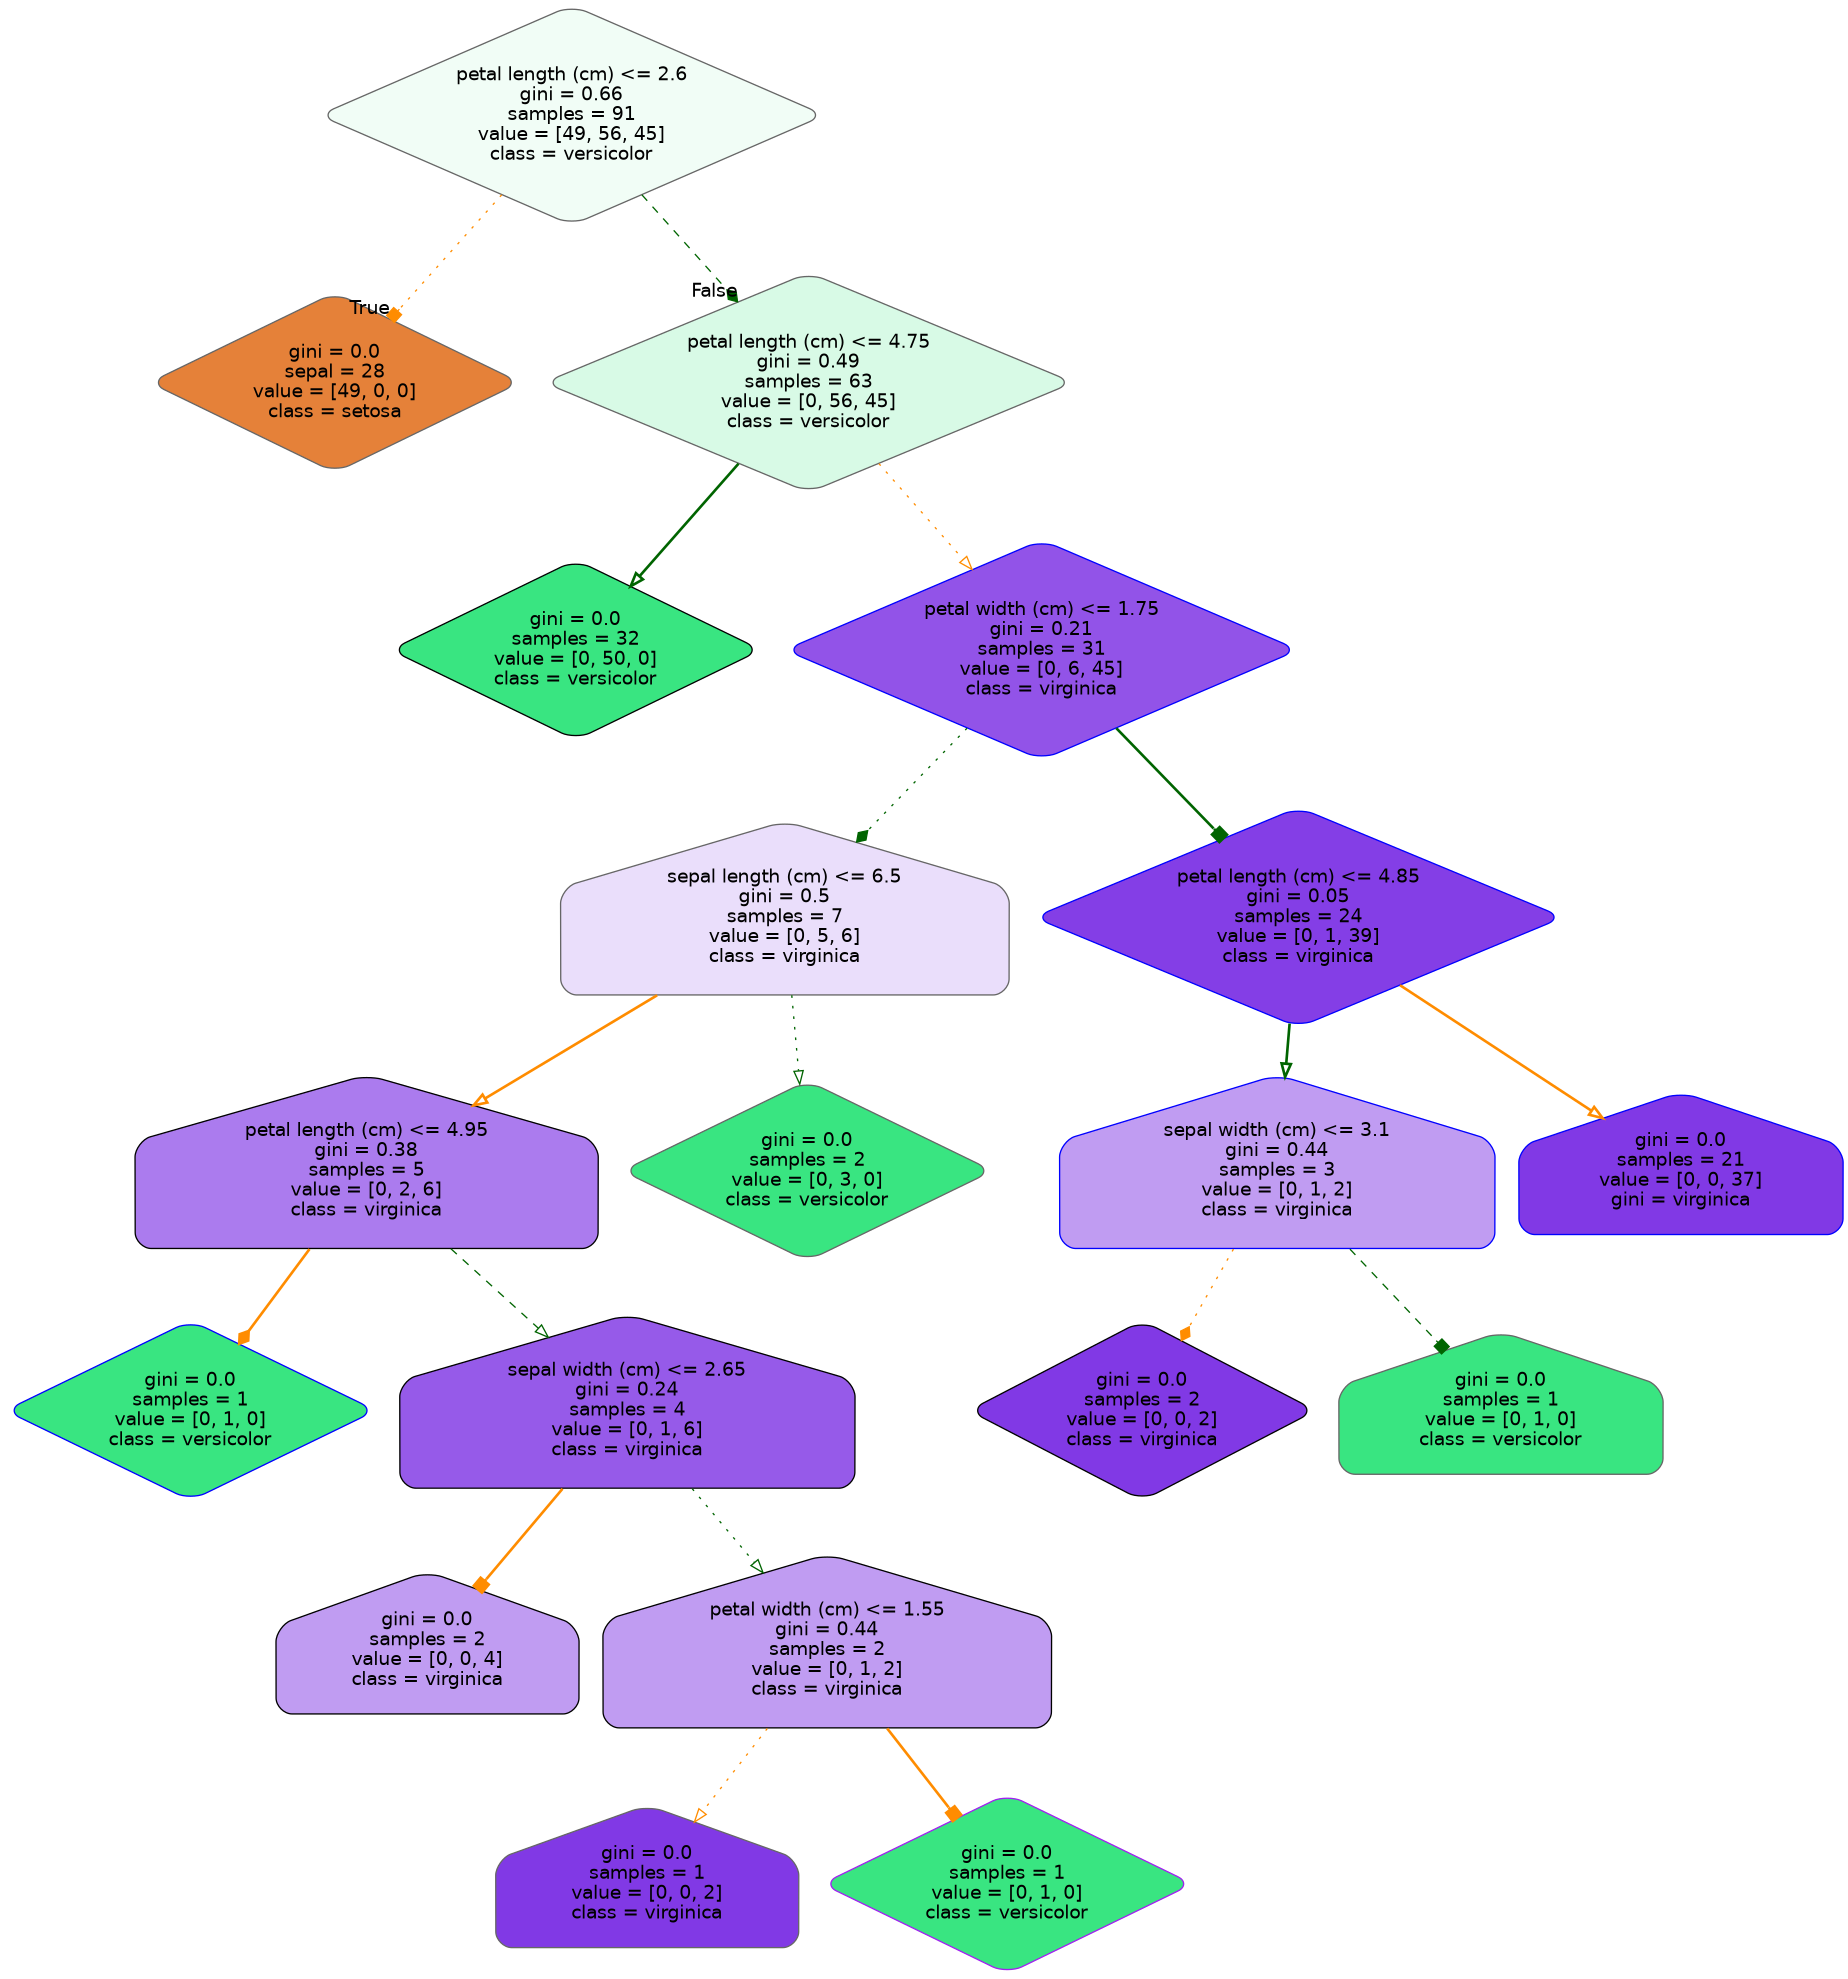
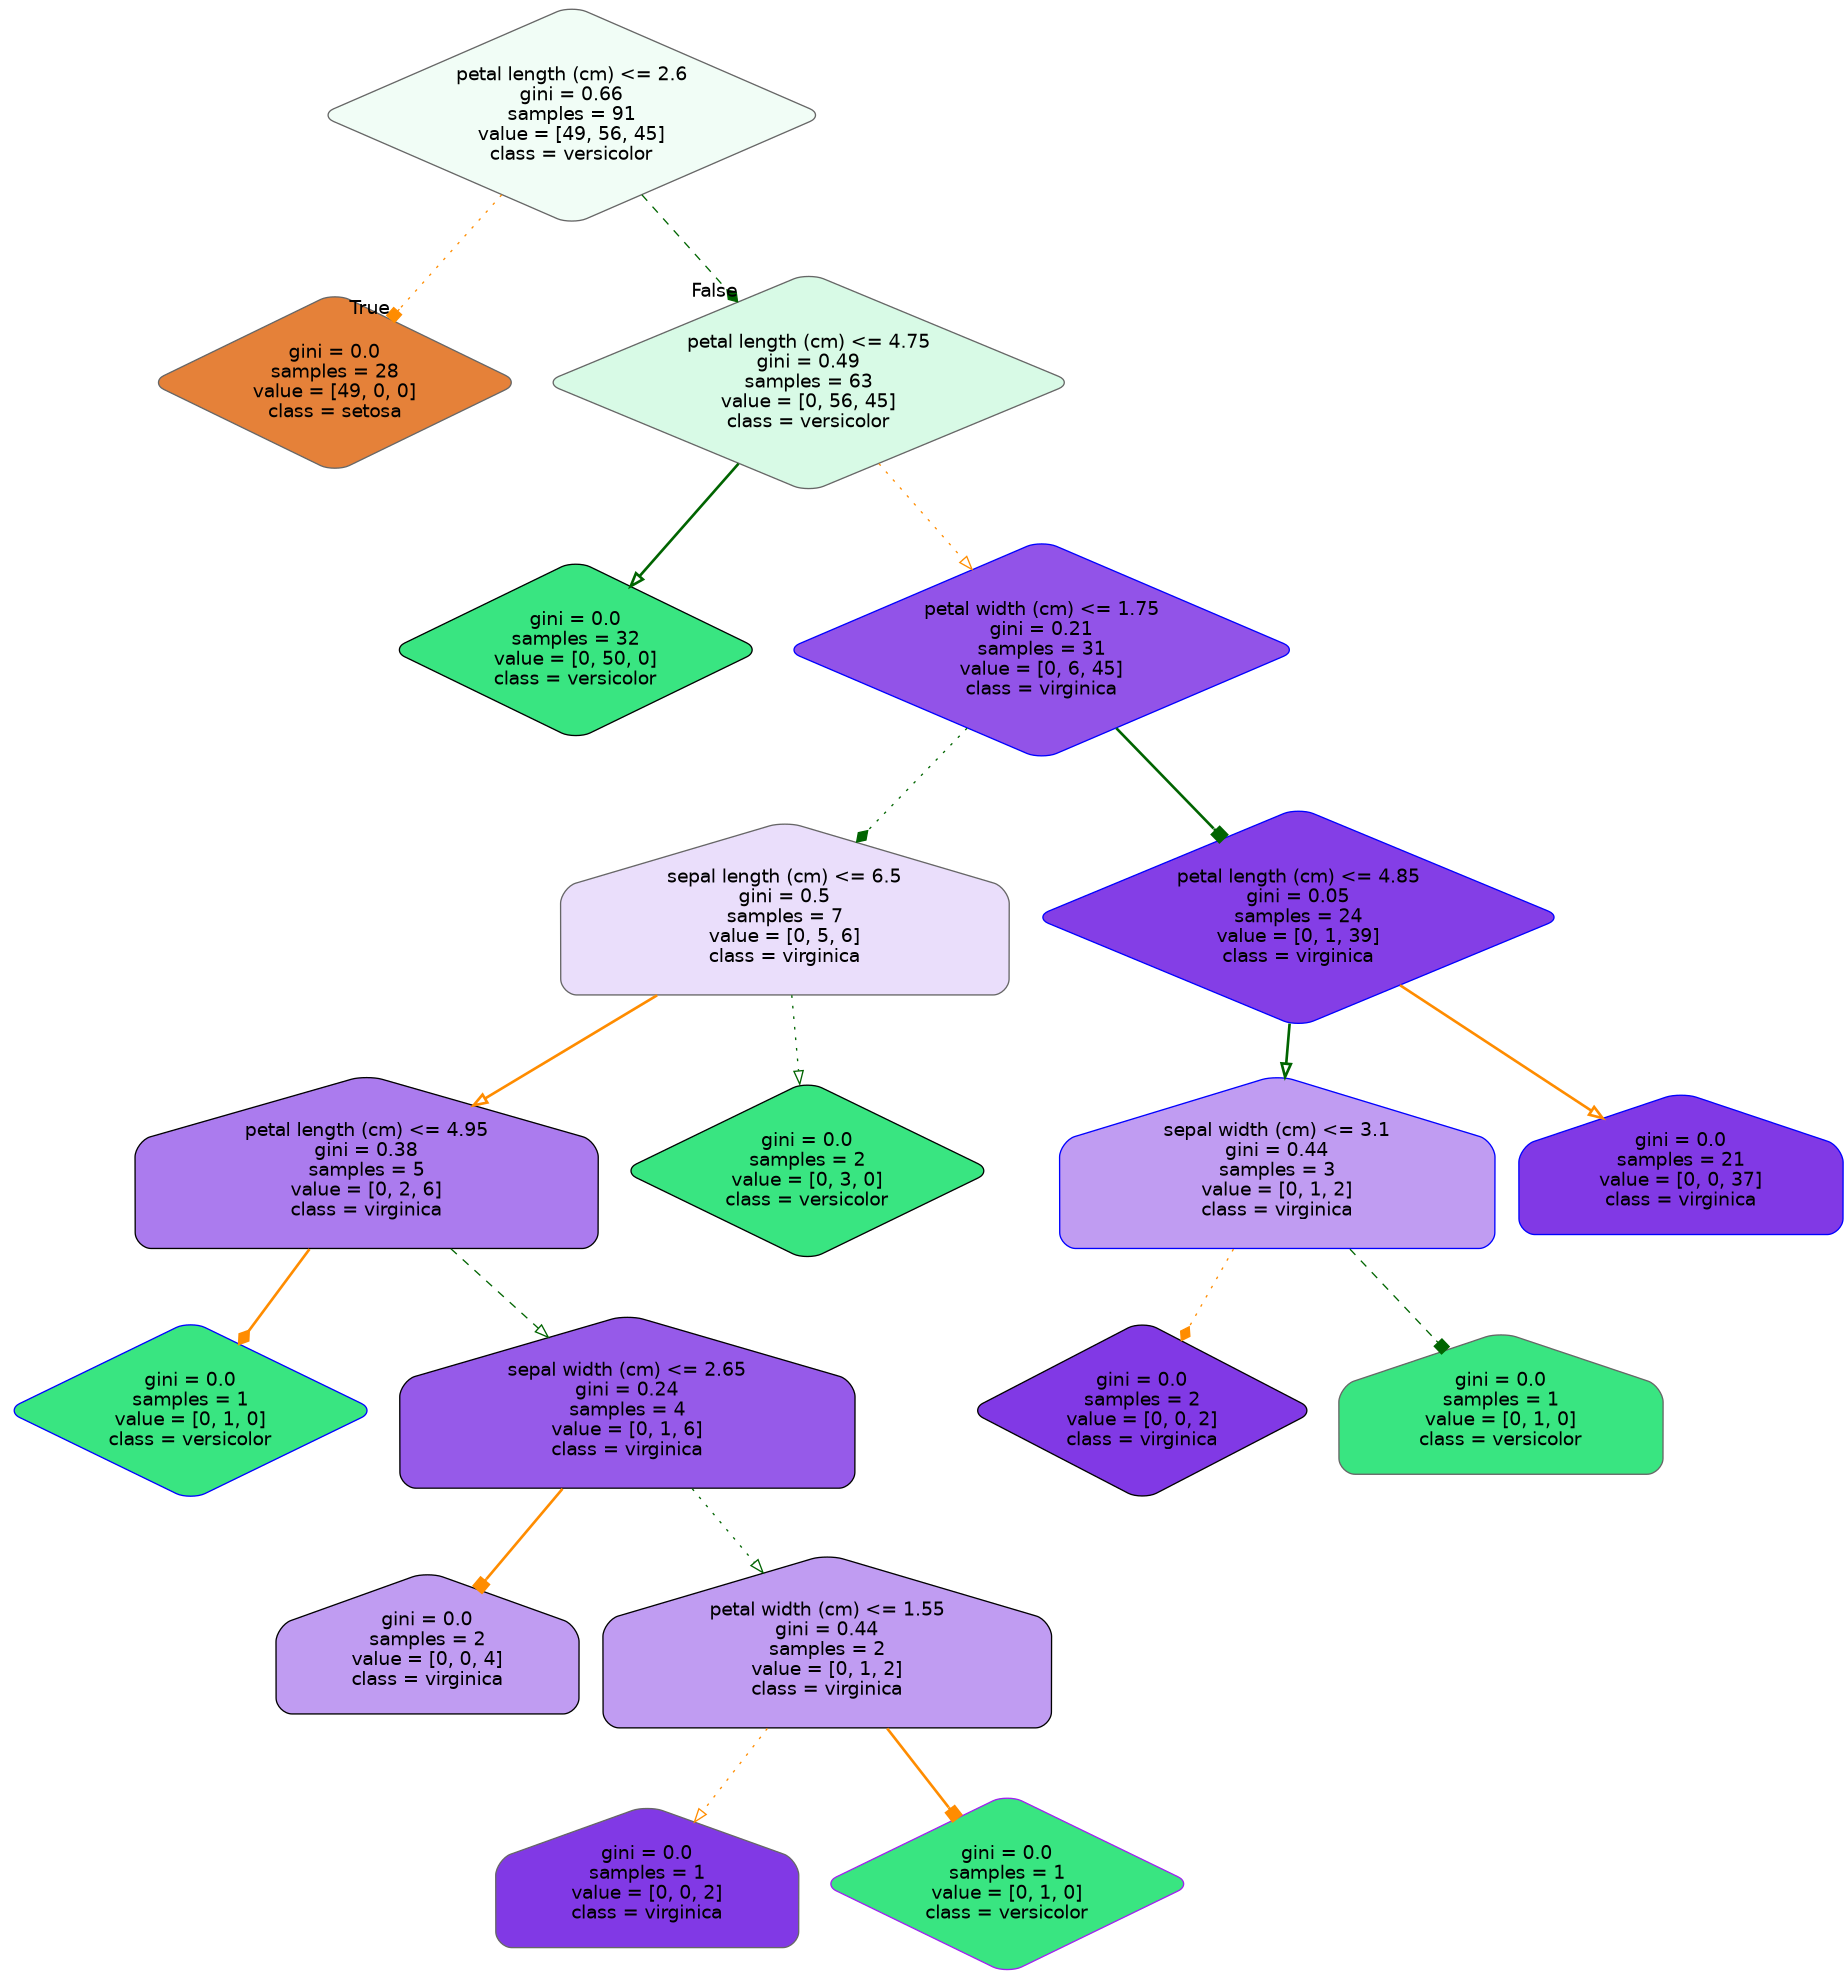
node "gini = 0.0 sepal = 28 value = [49, 0, 0] class = setosa": label "gini = 0.0 sepal = 28 value = [49, 0, 0] class = setosa" -> "gini = 0.0 samples = 28 value = [49, 0, 0] class = setosa"
node "gini = 0.0 samples = 2 value = [0, 3, 0] class = versicolor": color gray40 -> black
node "gini = 0.0 samples = 21 value = [0, 0, 37] gini = virginica": label "gini = 0.0 samples = 21 value = [0, 0, 37] gini = virginica" -> "gini = 0.0 samples = 21 value = [0, 0, 37] class = virginica"
